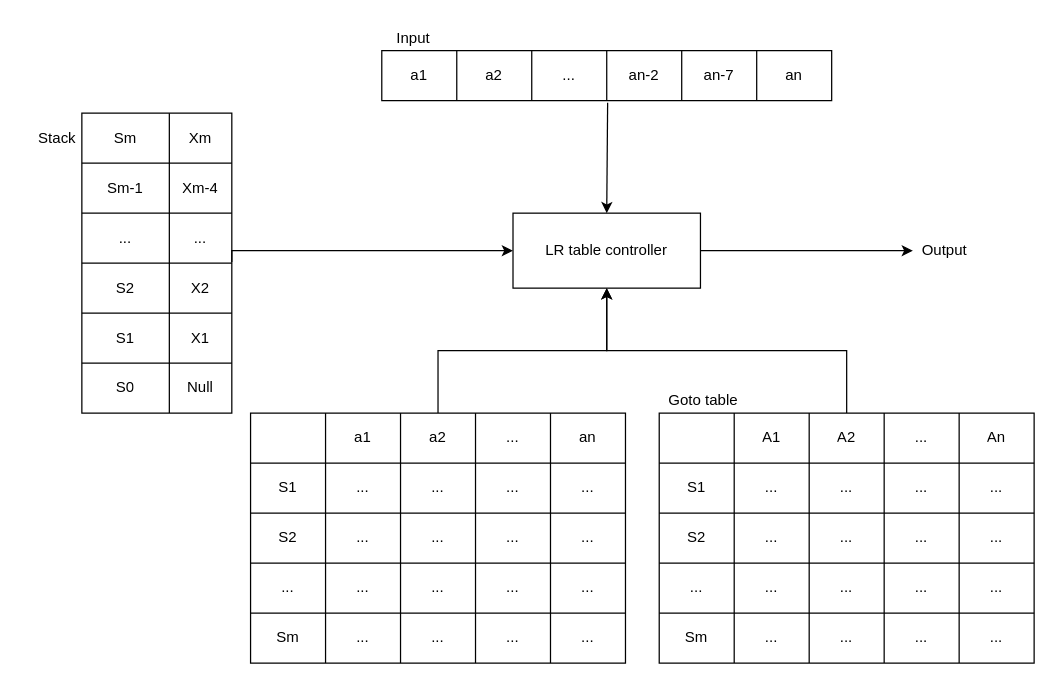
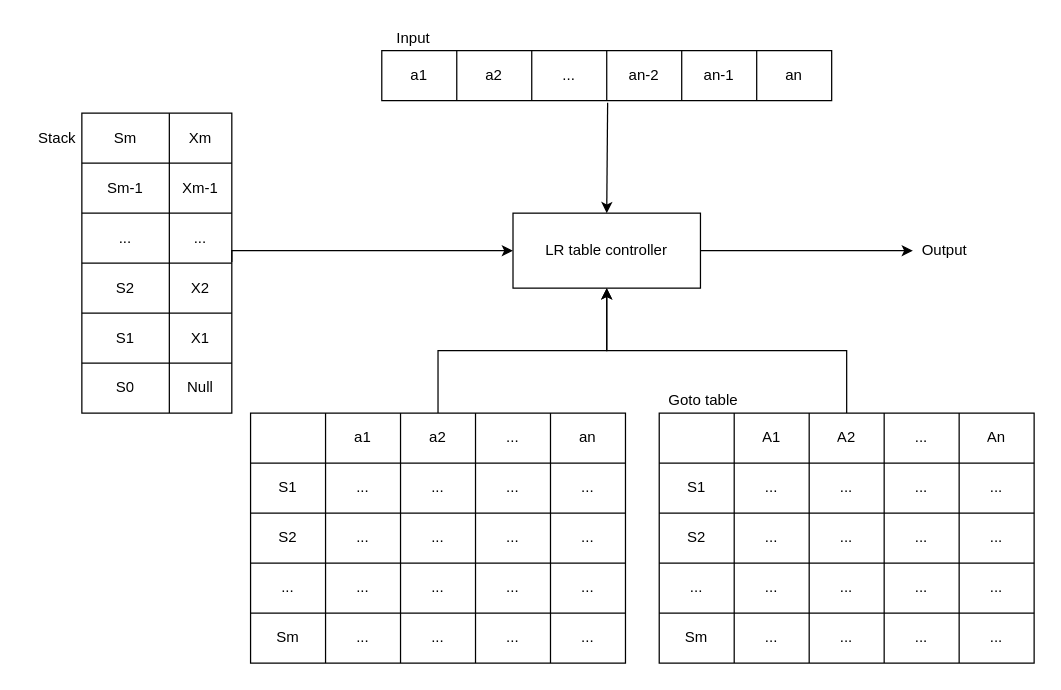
node "an-7": label "an-7" -> "an-1"
node "Xm-4": label "Xm-4" -> "Xm-1"
